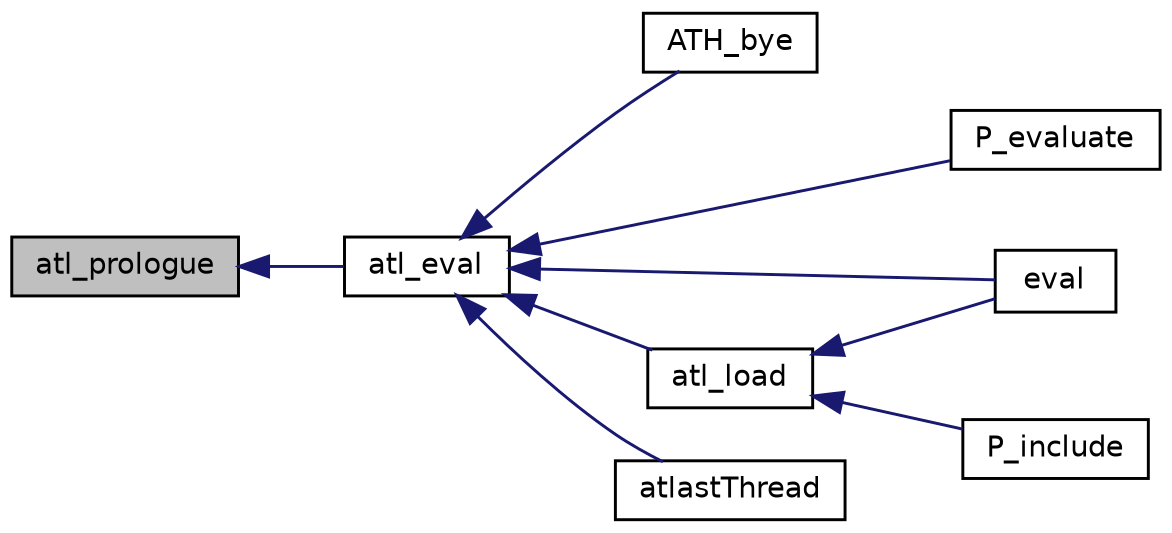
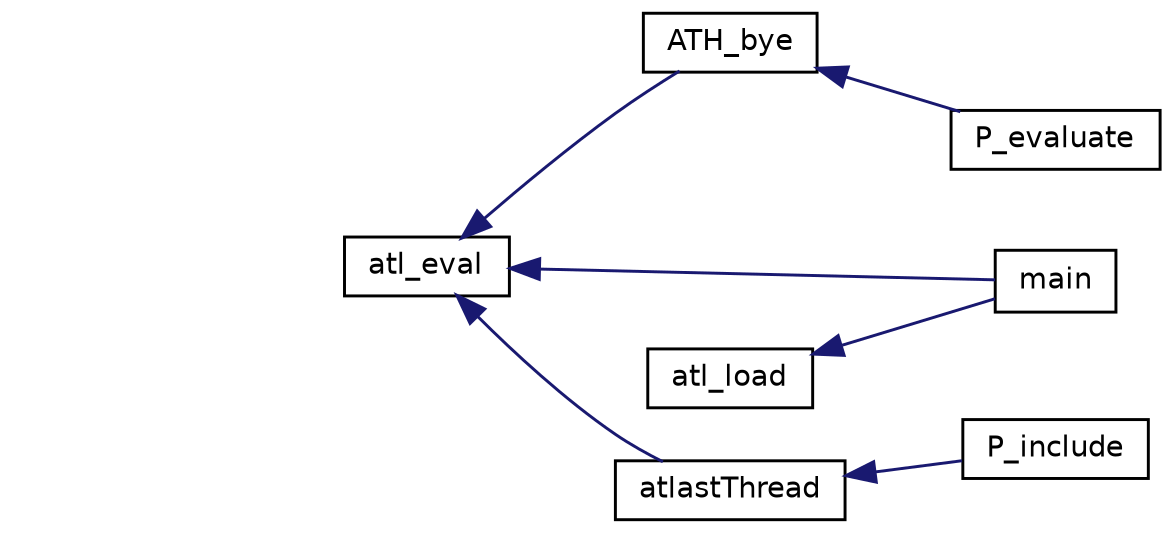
edge "P_evaluate" -> "atl_eval": now "P_evaluate" -> "ATH_bye"
node "atl_prologue": removed
node "eval": label "eval" -> "main"
edge "atl_load" -> "atl_eval": removed
edge "P_include" -> "atl_load": now "P_include" -> "atlastThread"
